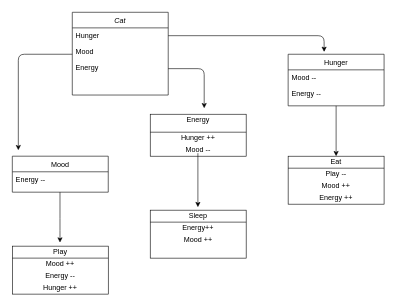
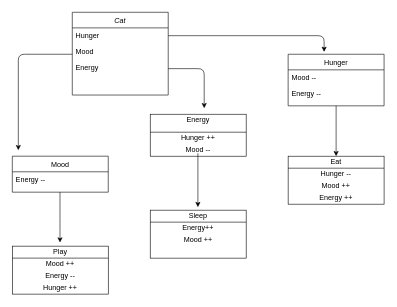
node "Play --": label "Play --" -> "Hunger --"
